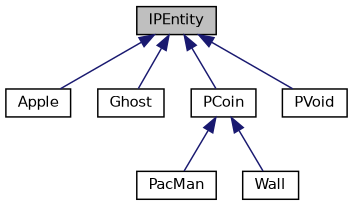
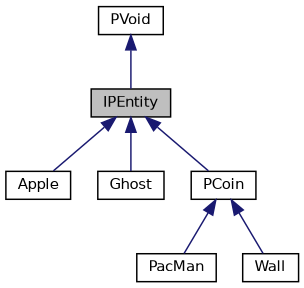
edge "PVoid" -> "IPEntity": reversed
